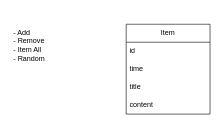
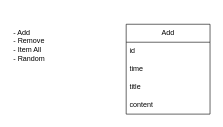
node "Item": label "Item" -> "Add"
